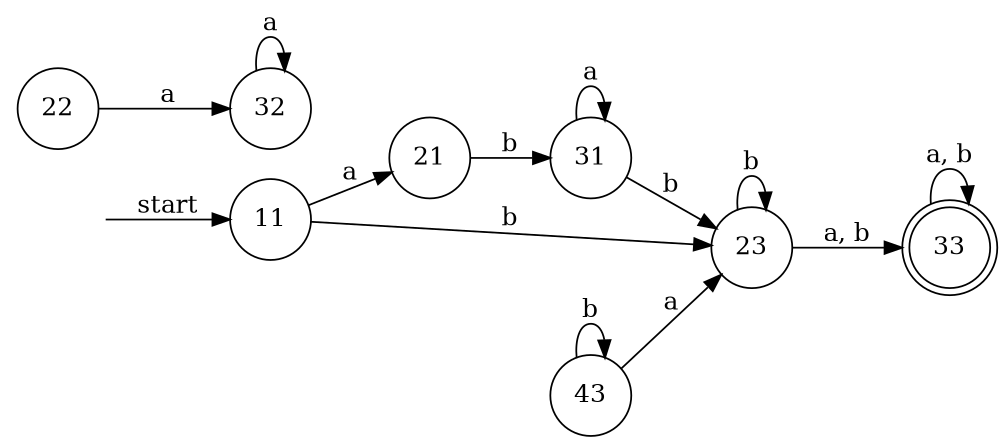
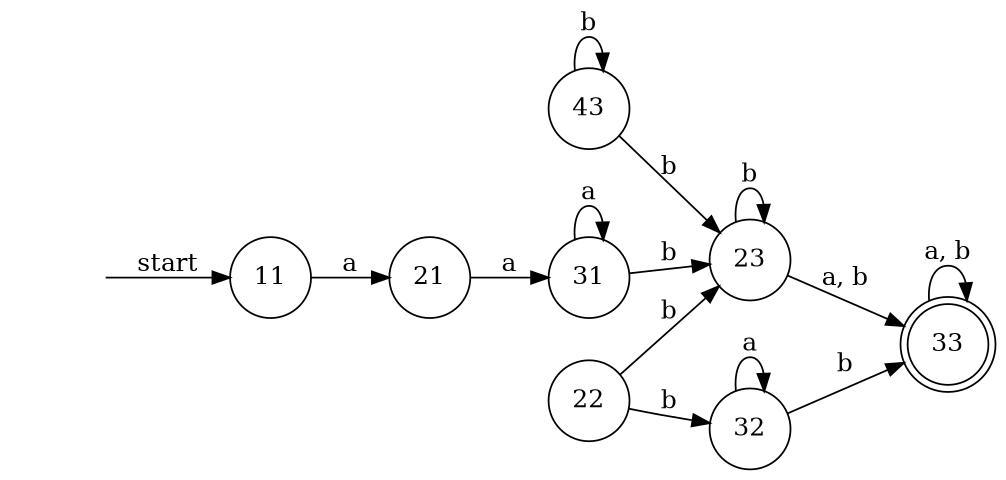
edge "22" -> "32": label "a" -> "b"
edge "21" -> "31": label "b" -> "a"
edge "11" -> "23": now "22" -> "23"
edge "43" -> "23": label "a" -> "b"
edge "32" -> "33": added, label "b"
